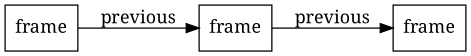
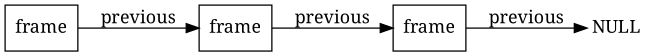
node "NULL": added
